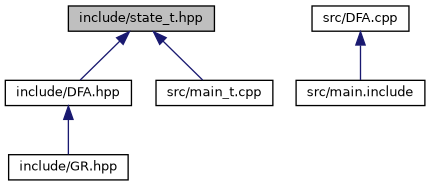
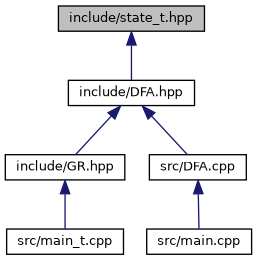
edge "src/main_t.cpp" -> "include/state_t.hpp": now "src/main_t.cpp" -> "include/GR.hpp"
node "src/main.include": label "src/main.include" -> "src/main.cpp"
edge "src/DFA.cpp" -> "include/DFA.hpp": added
